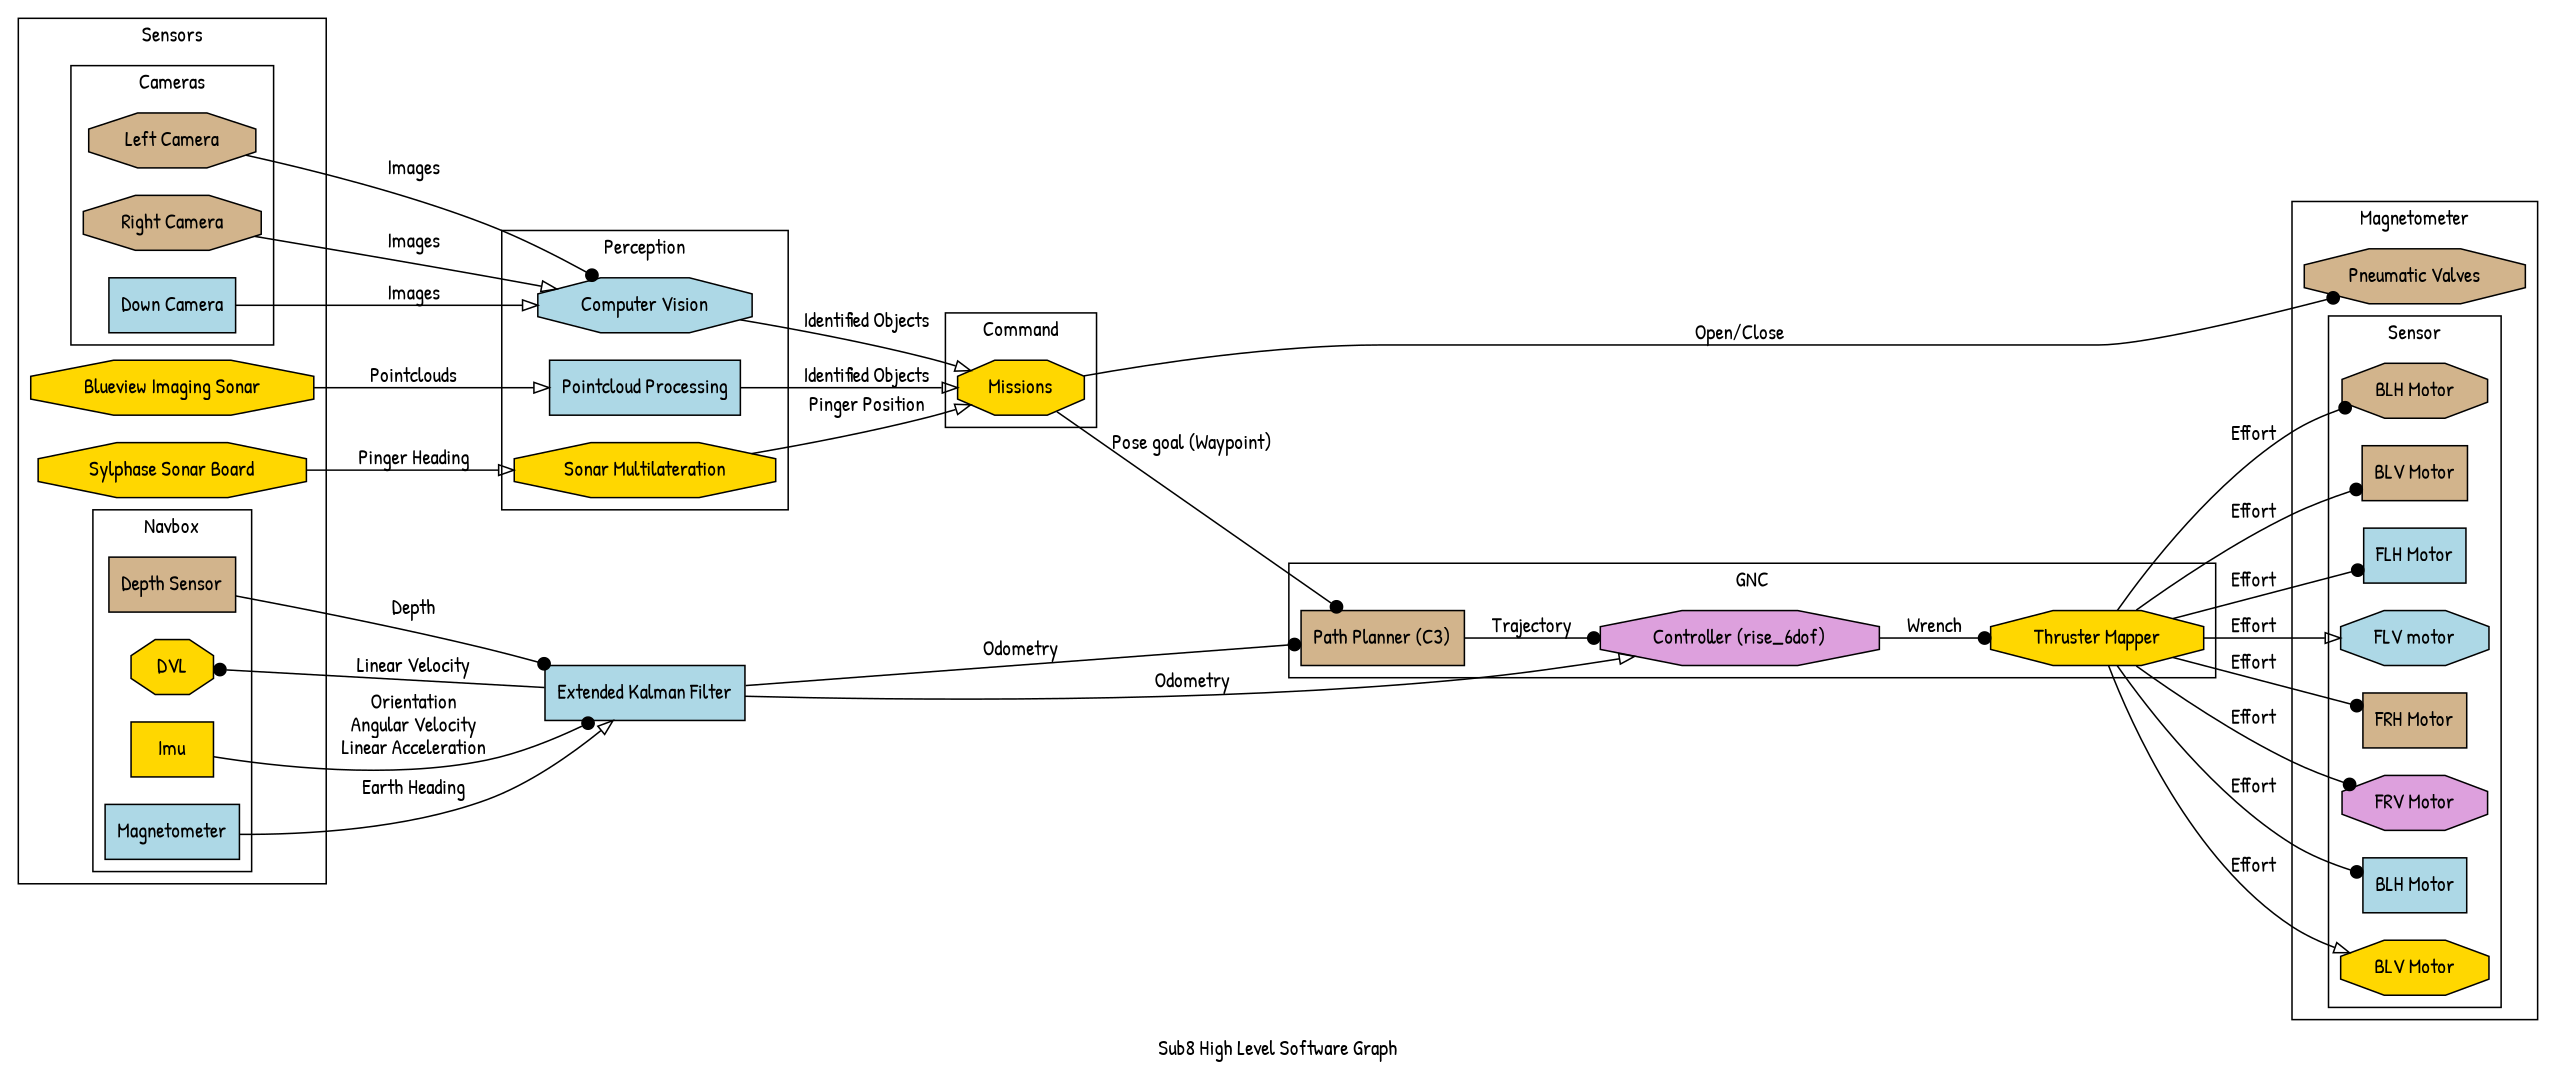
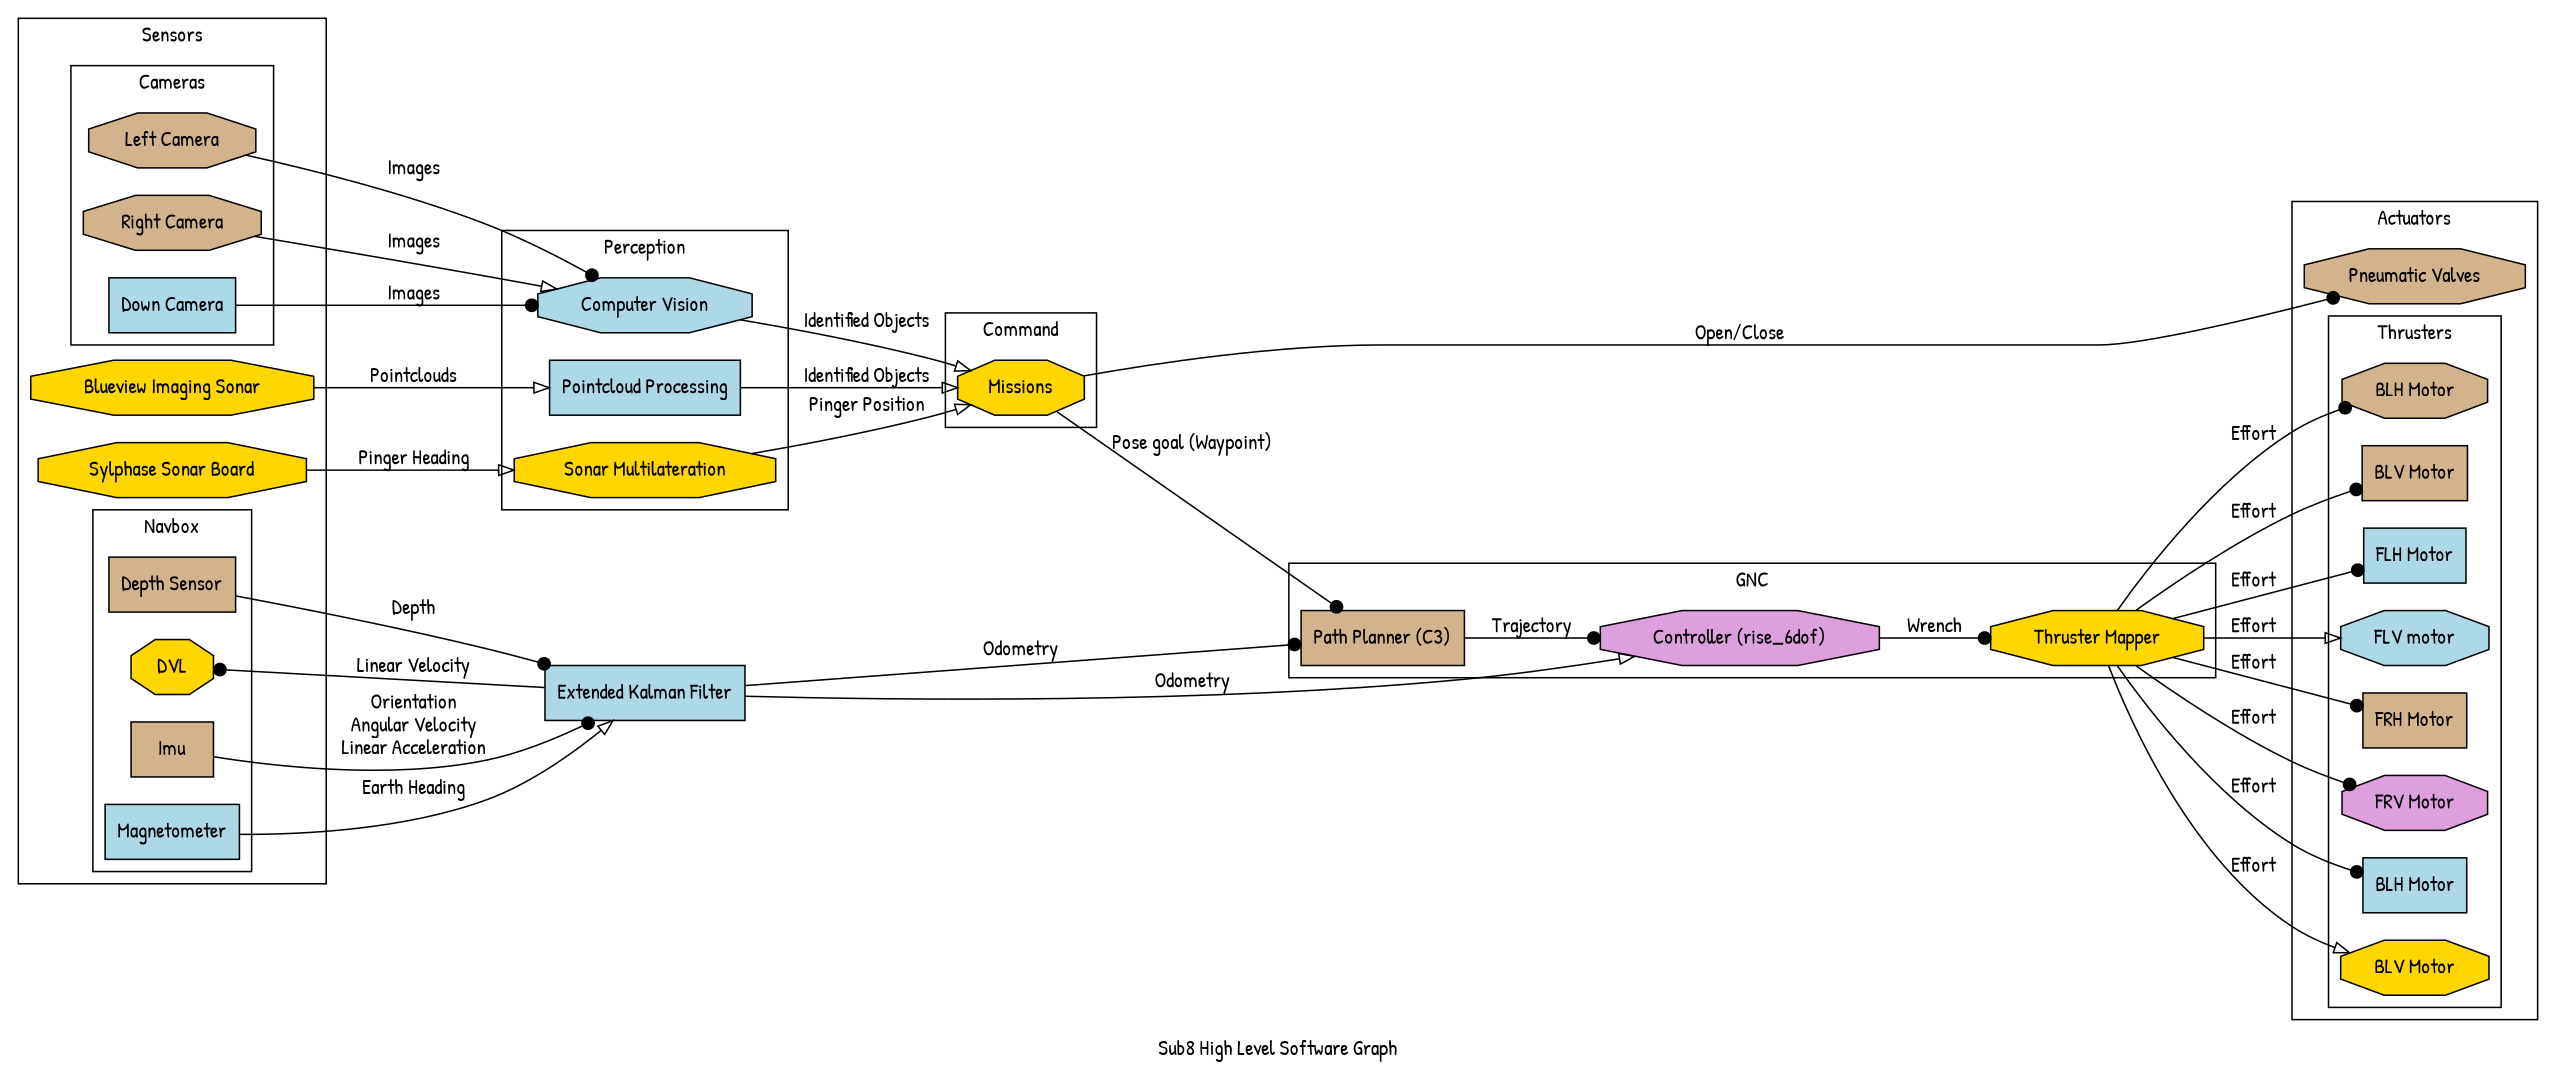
cluster "Magnetometer": label "Magnetometer" -> "Actuators"
edge "Down Camera" -> "Computer Vision": arrowhead onormal -> dot
cluster "Sensor": label "Sensor" -> "Thrusters"
node "Imu": fillcolor gold -> tan
